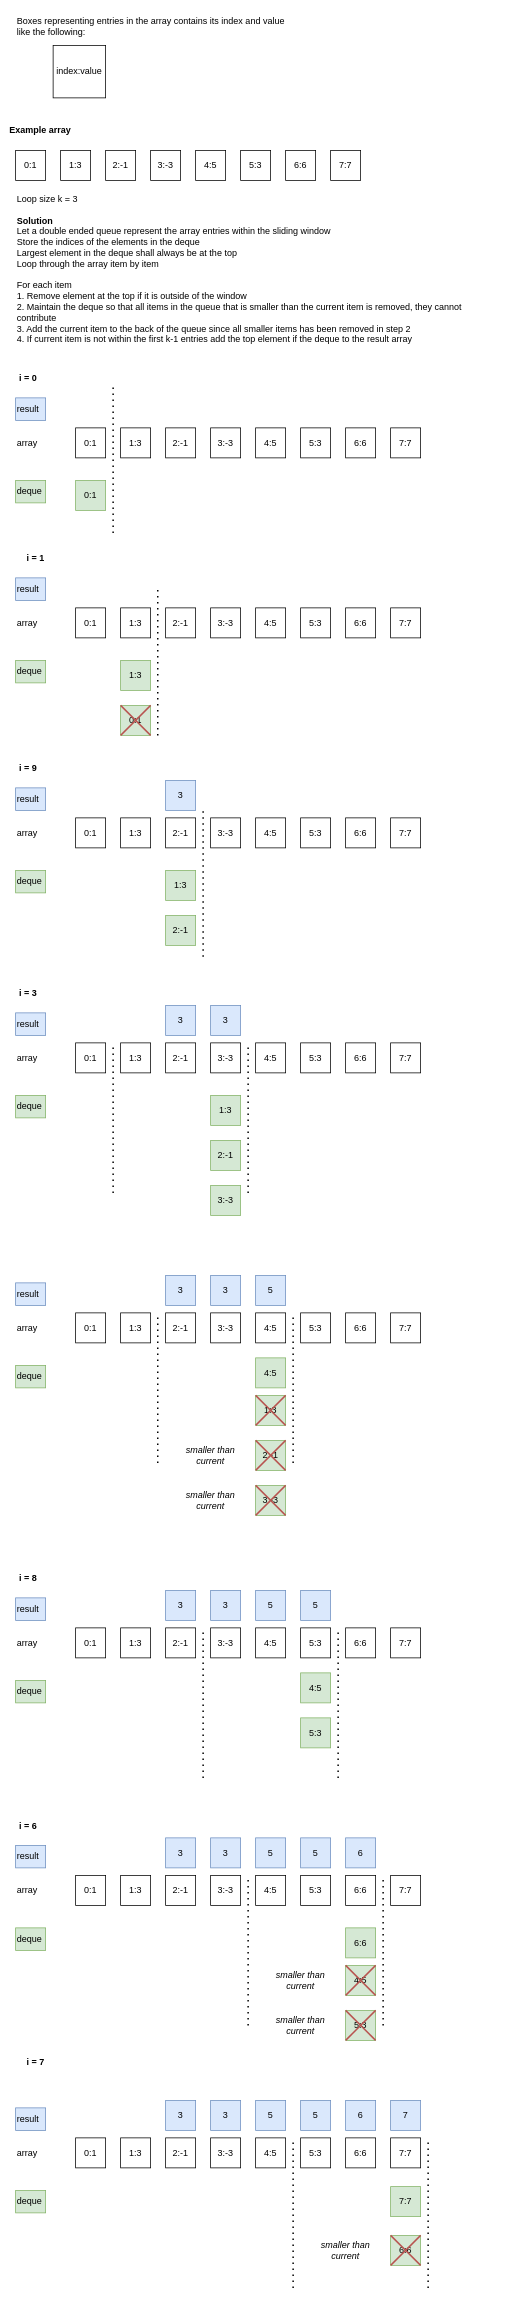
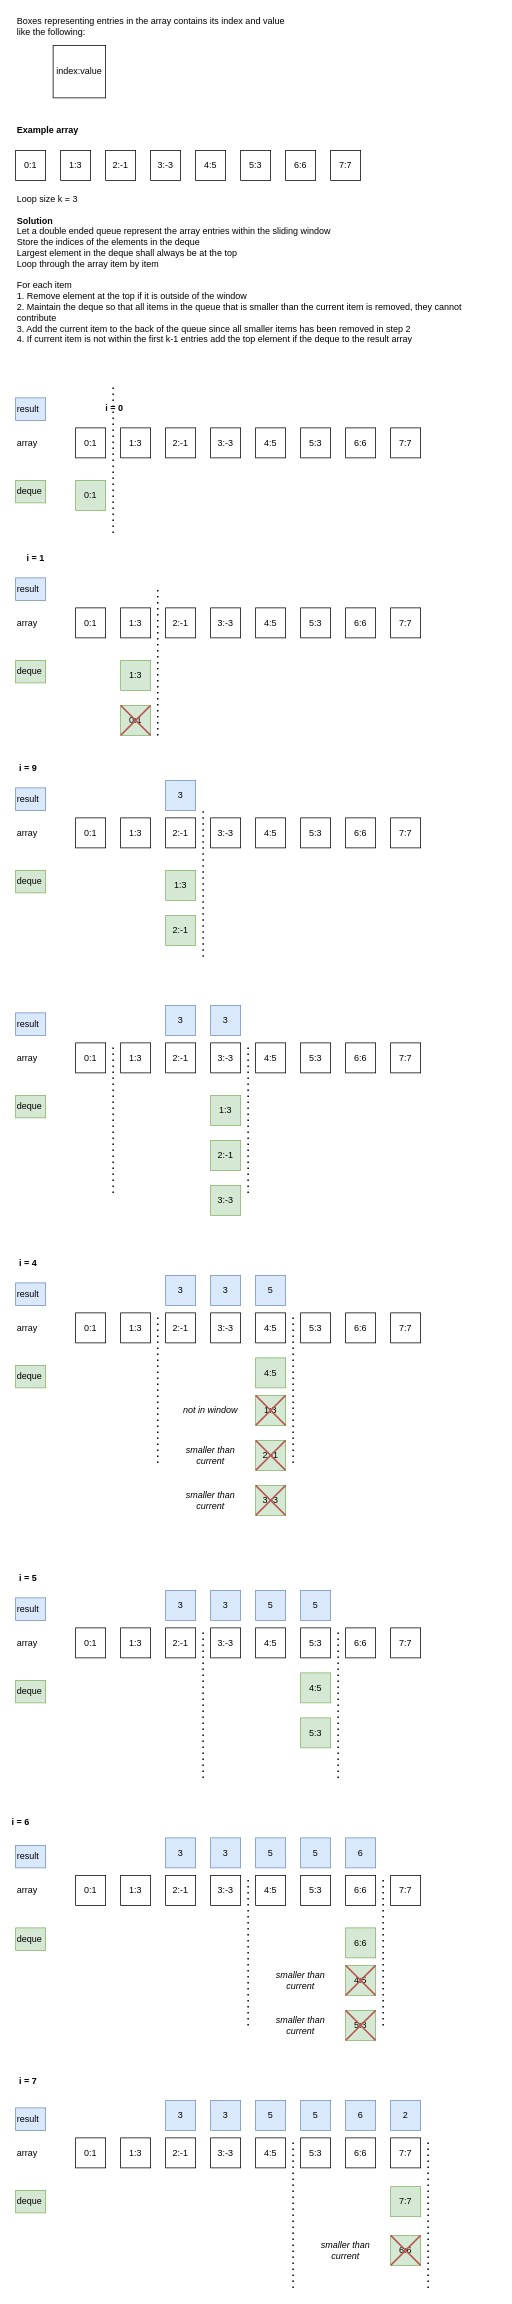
node "Example array": moved (49, 130) -> (57, 130)
node "i = 0": moved (30, 375) -> (117, 405)
node "i = 3": removed
node "i = 4": added
node "not in window": added
node "i = 8": label "i = 8" -> "i = 5"
node "i = 6": moved (30, 1823) -> (23, 1819)
node "i = 7": moved (38, 2059) -> (30, 2078)
node "7": label "7" -> "2"
